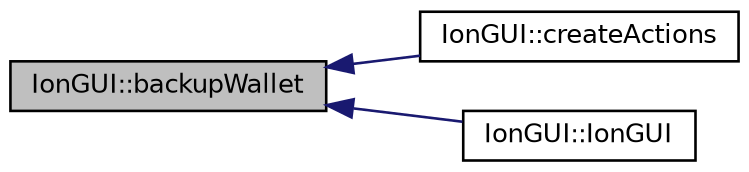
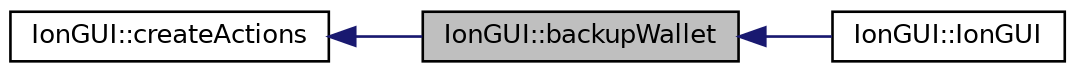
edge "IonGUI::createActions" -> "IonGUI::backupWallet": reversed
